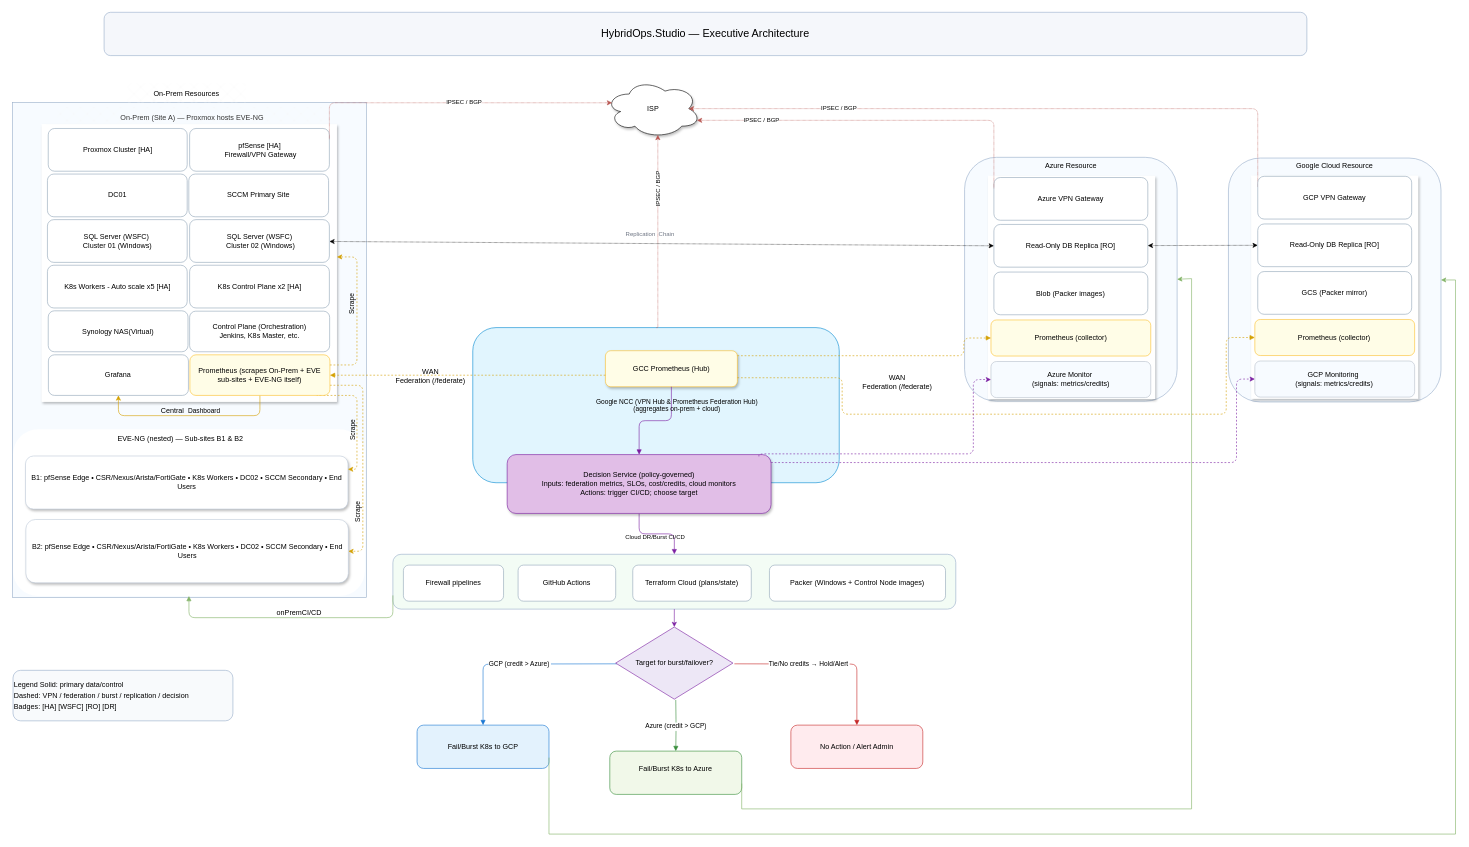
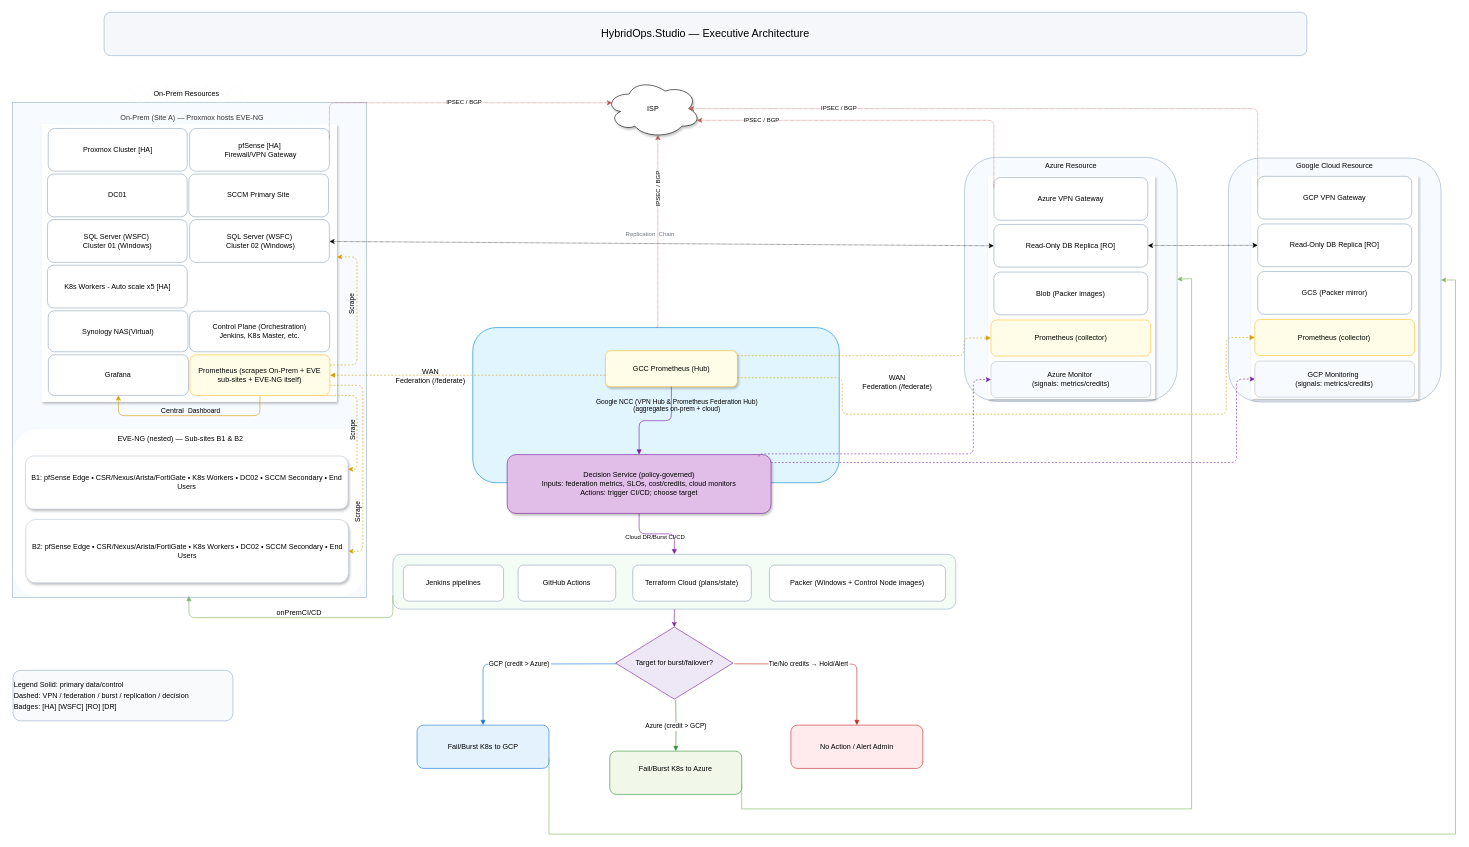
node "K8s Control Plane x2 [HA]": removed
node "Firewall pipelines": label "Firewall pipelines" -> "Jenkins pipelines"
